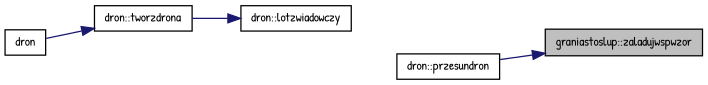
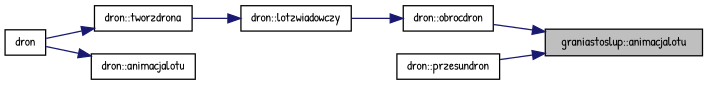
node "dron::obrocdron": added
node "graniastoslup::zaladujwspwzor": label "graniastoslup::zaladujwspwzor" -> "graniastoslup::animacjalotu"
node "dron::animacjalotu": added
